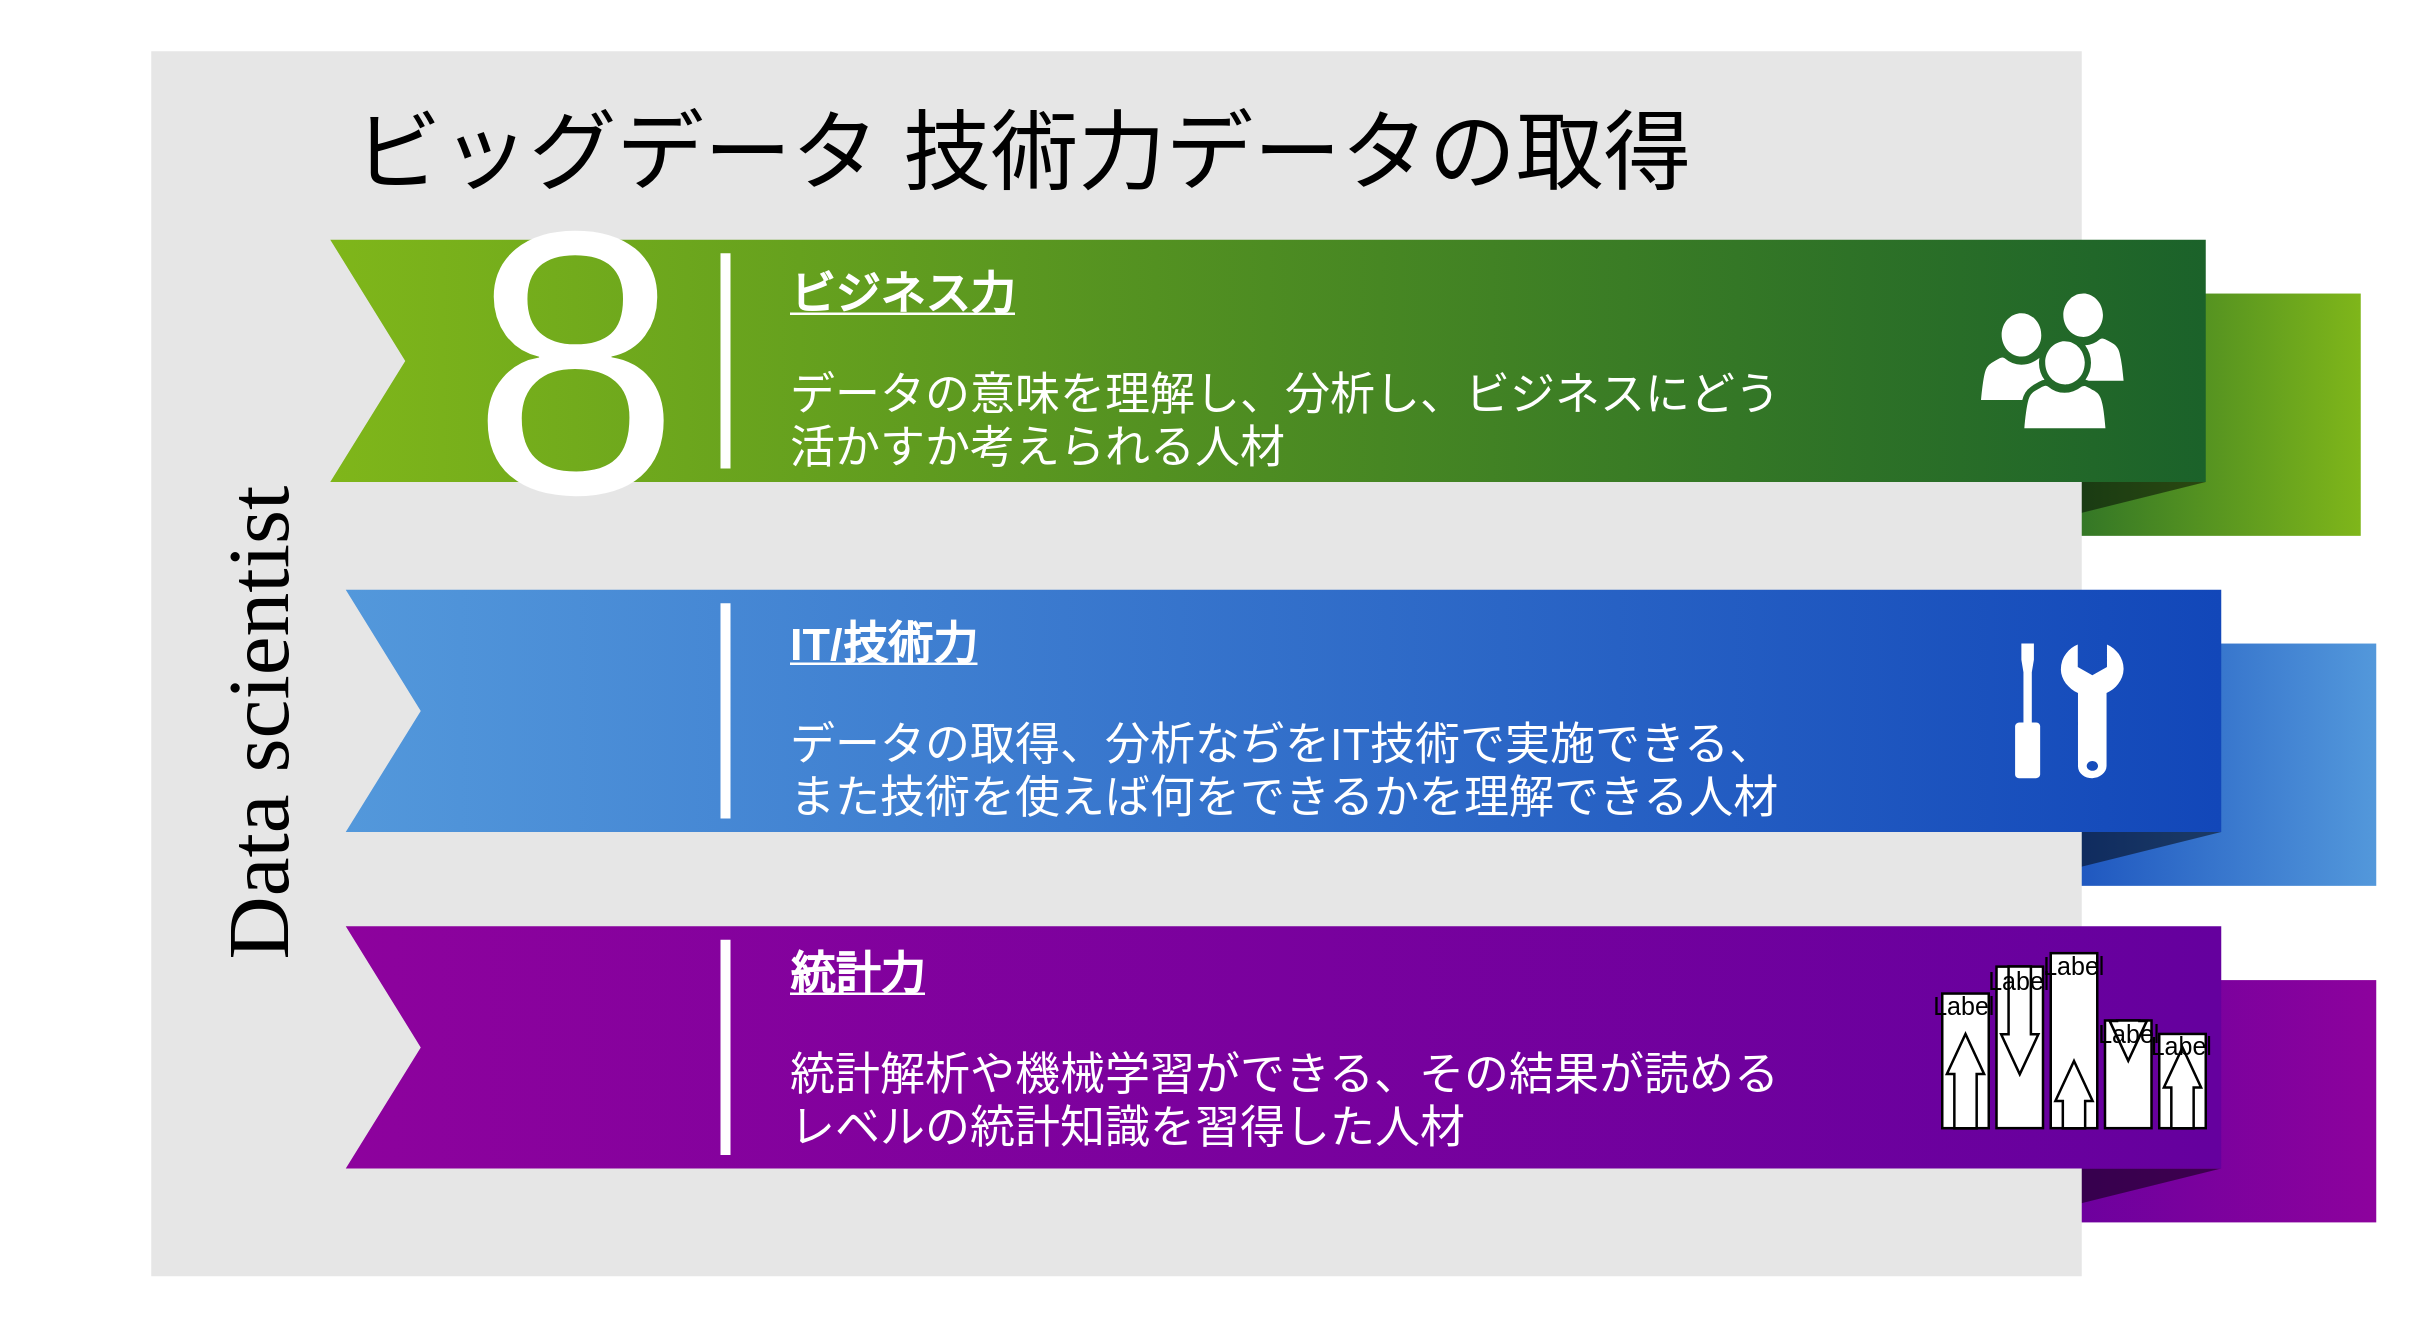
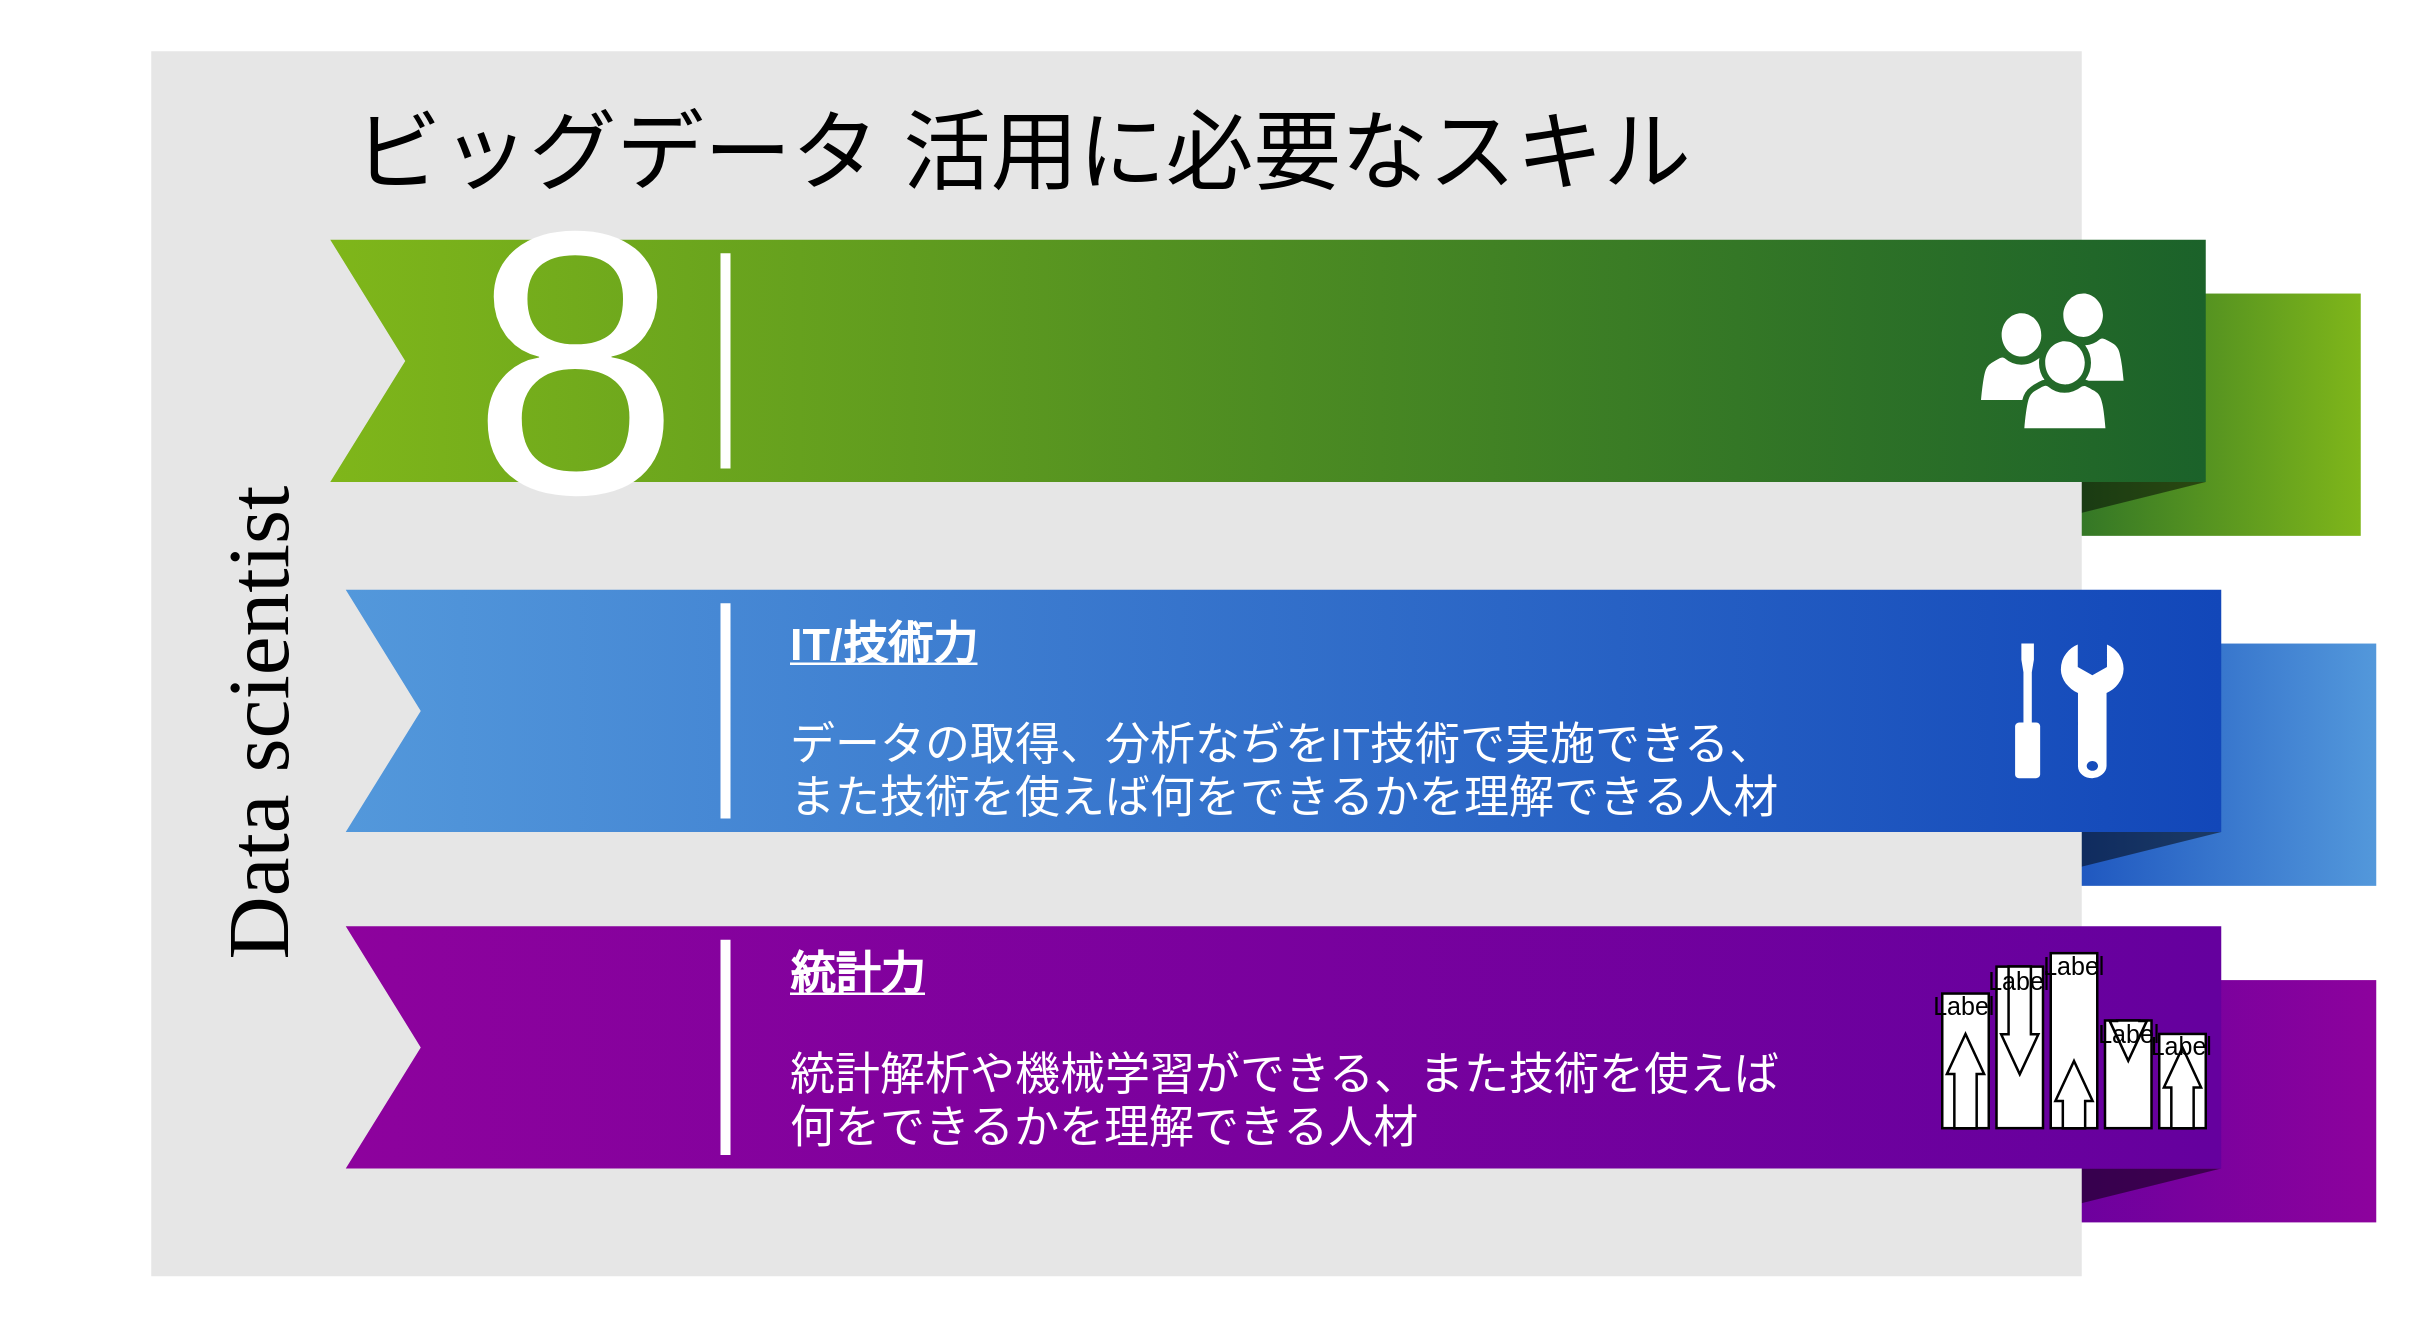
node "ビッグデータ 技術力データの取得": label "ビッグデータ 技術力データの取得" -> "ビッグデータ 活用に必要なスキル"
node "ビジネス力データの意味を理解し、分析し、ビジネスにどう活かすか考えられる人材": removed
node "統計力統計解析や機械学習ができる、その結果が読めるレベルの統計知識を習得した人材": label "統計力統計解析や機械学習ができる、その結果が読めるレベルの統計知識を習得した人材" -> "統計力統計解析や機械学習ができる、また技術を使えば何をできるかを理解できる人材"
